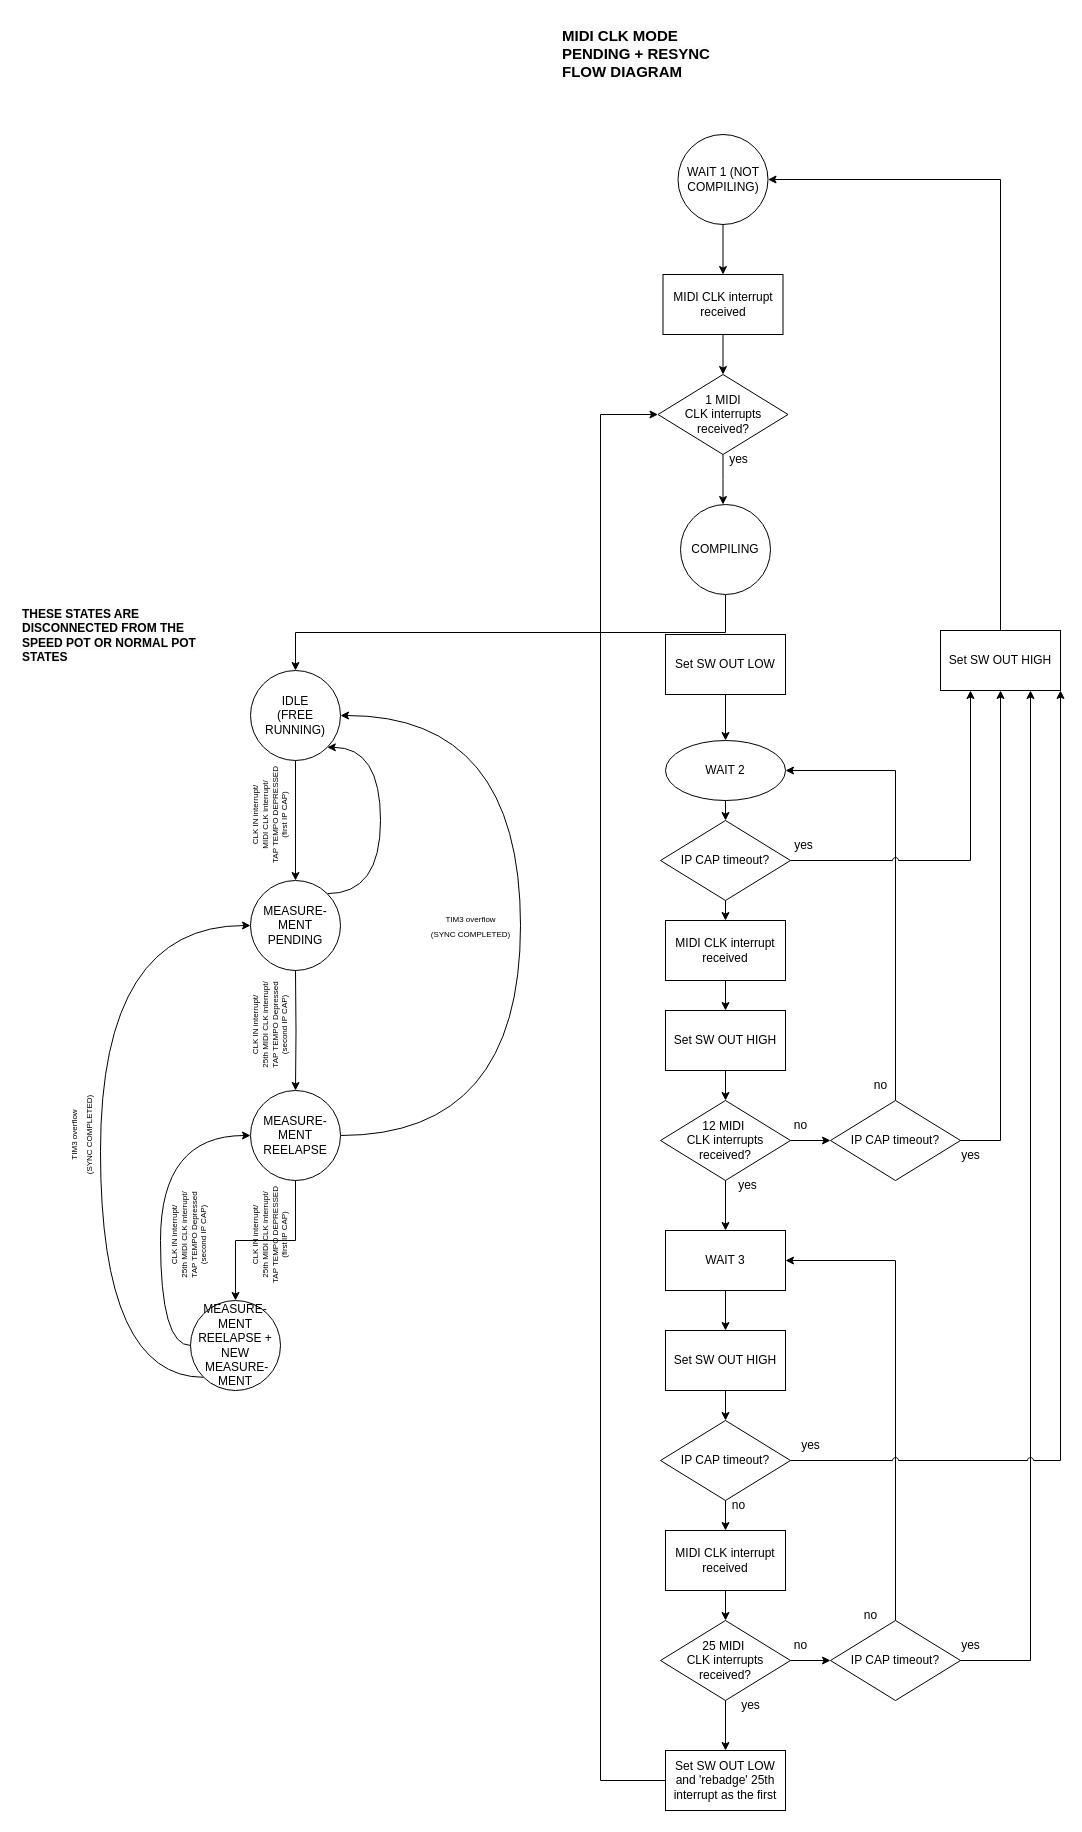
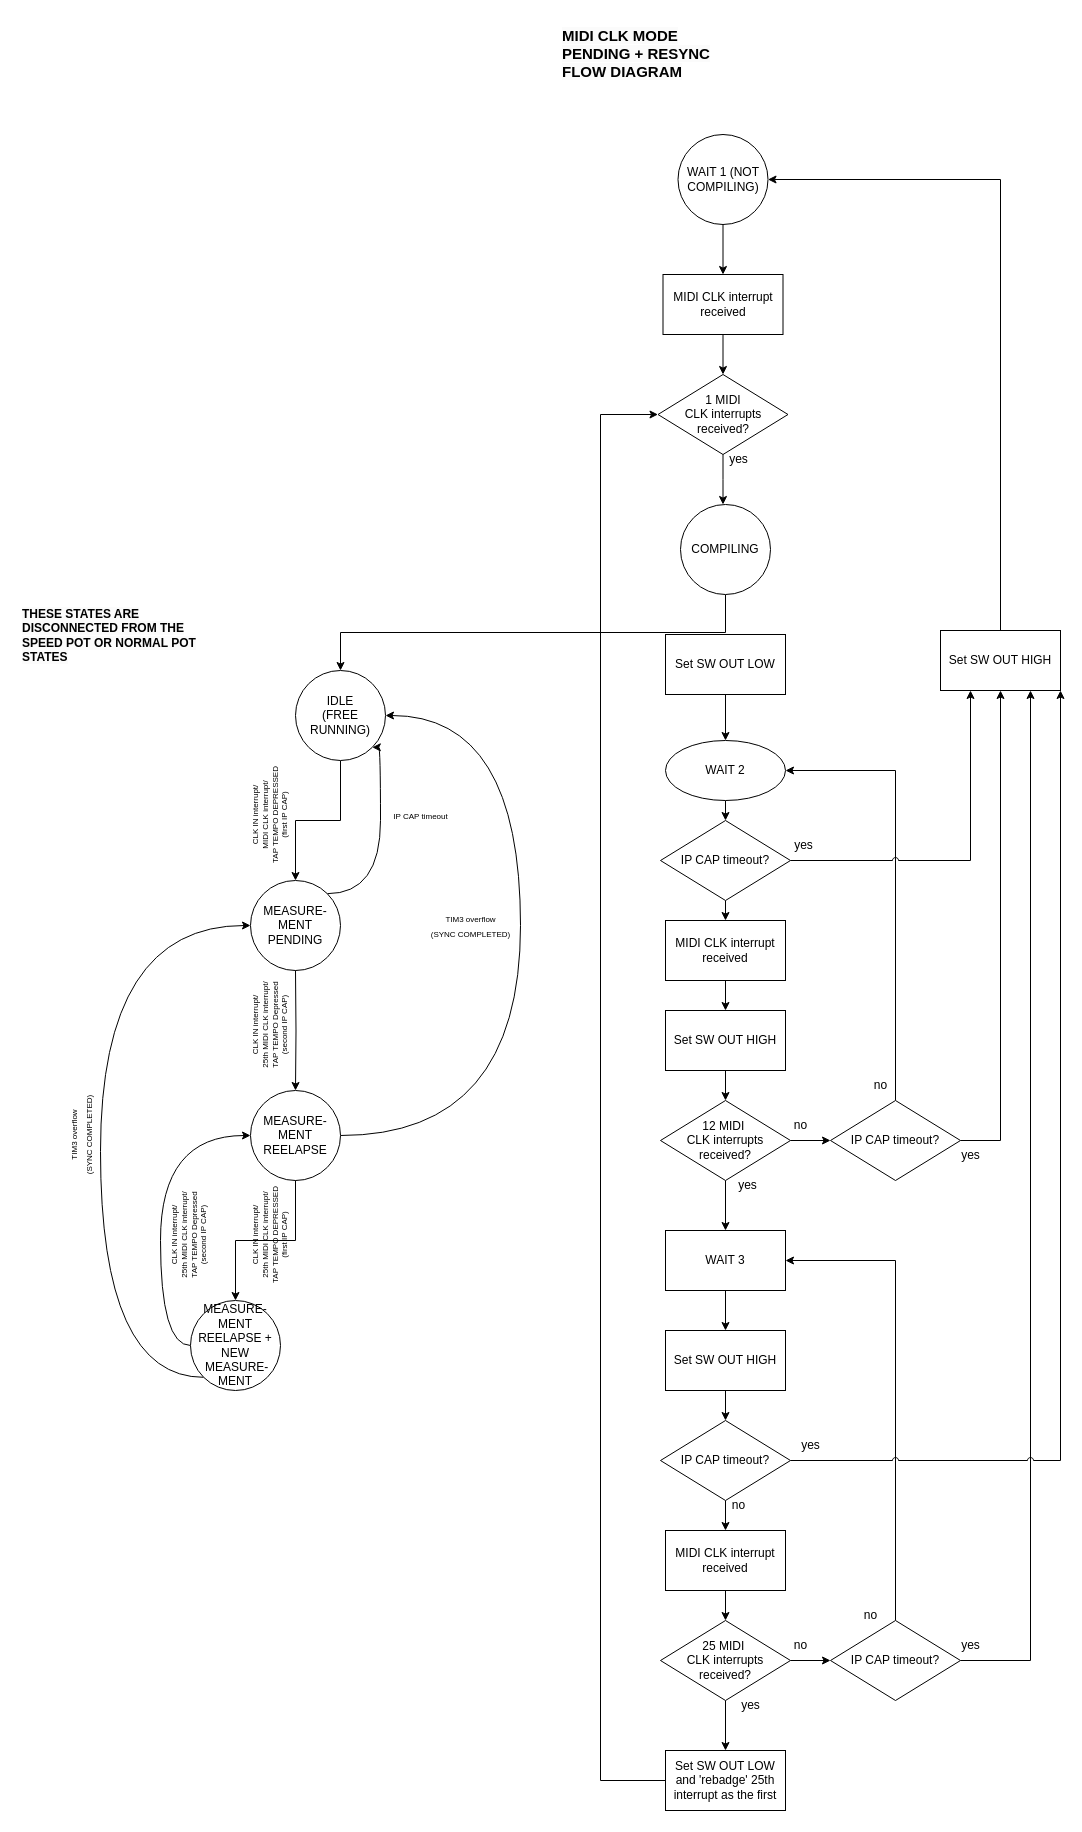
node "IDLE (FREE RUNNING)": moved (296, 716) -> (341, 716)
node "IP CAP timeout": added
